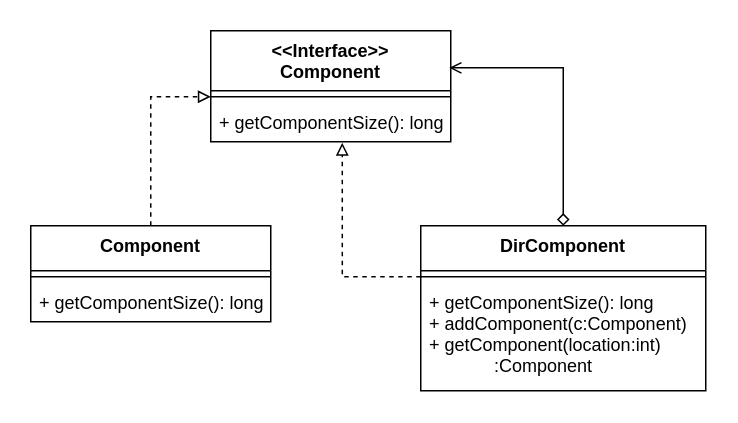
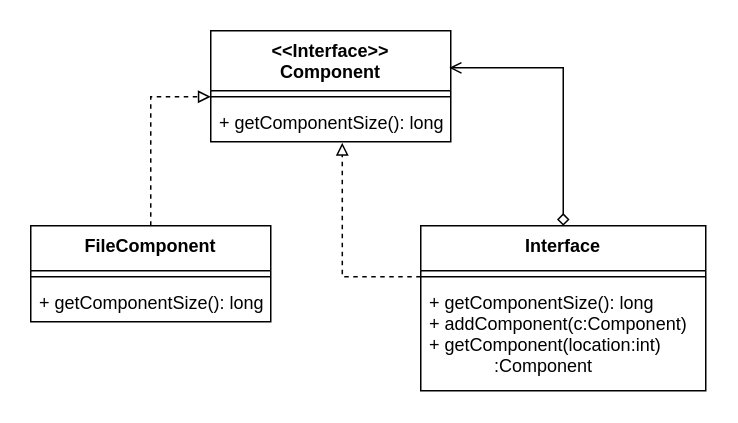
node "Component": label "Component" -> "FileComponent"
node "DirComponent": label "DirComponent" -> "Interface"
